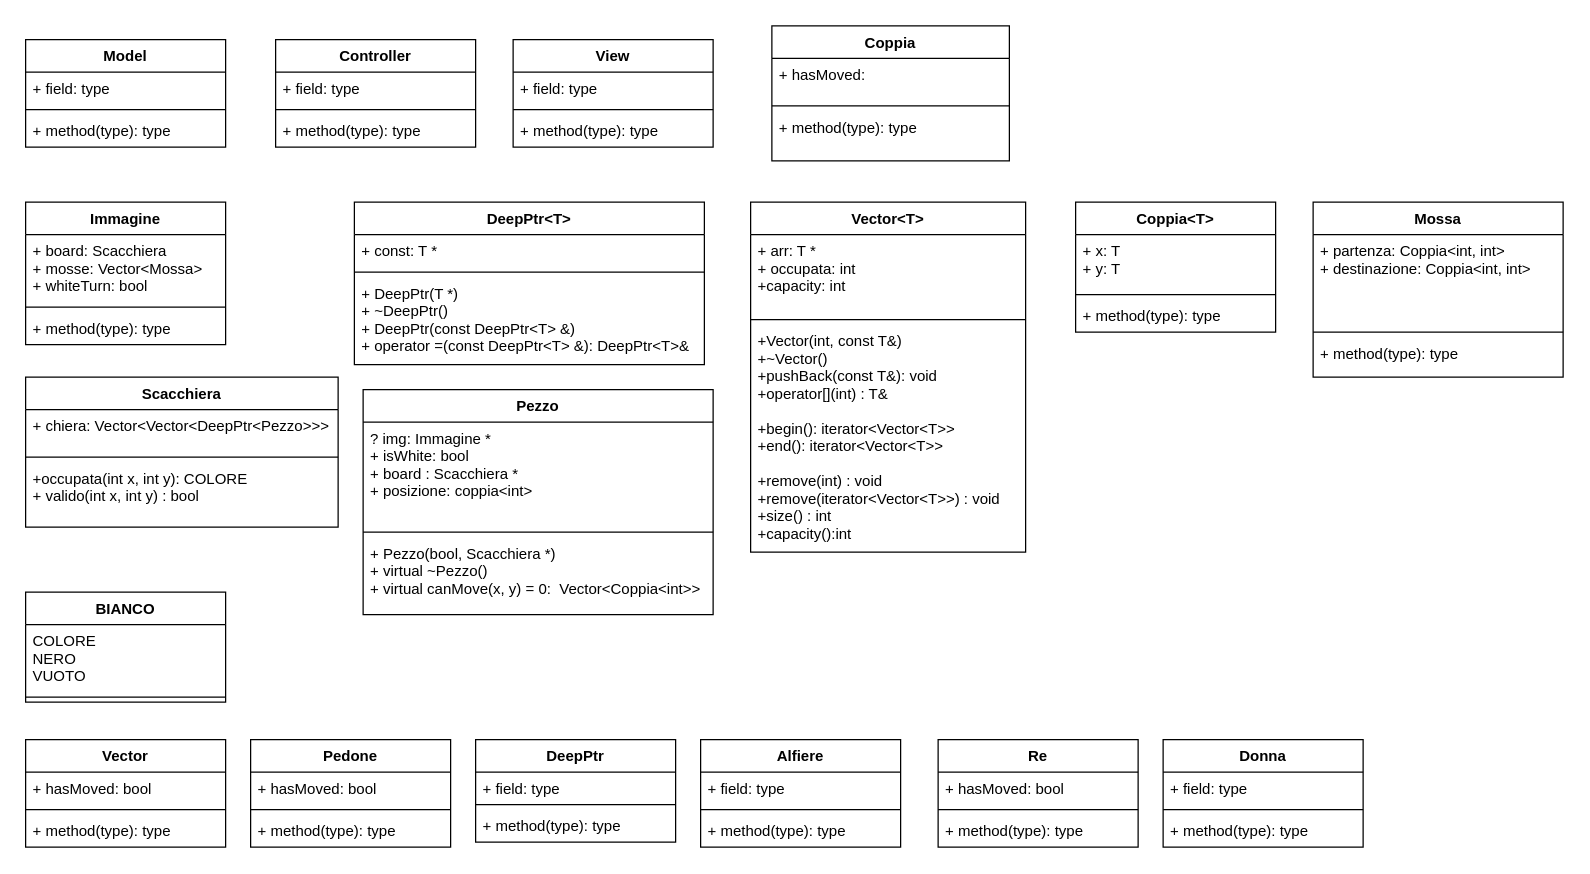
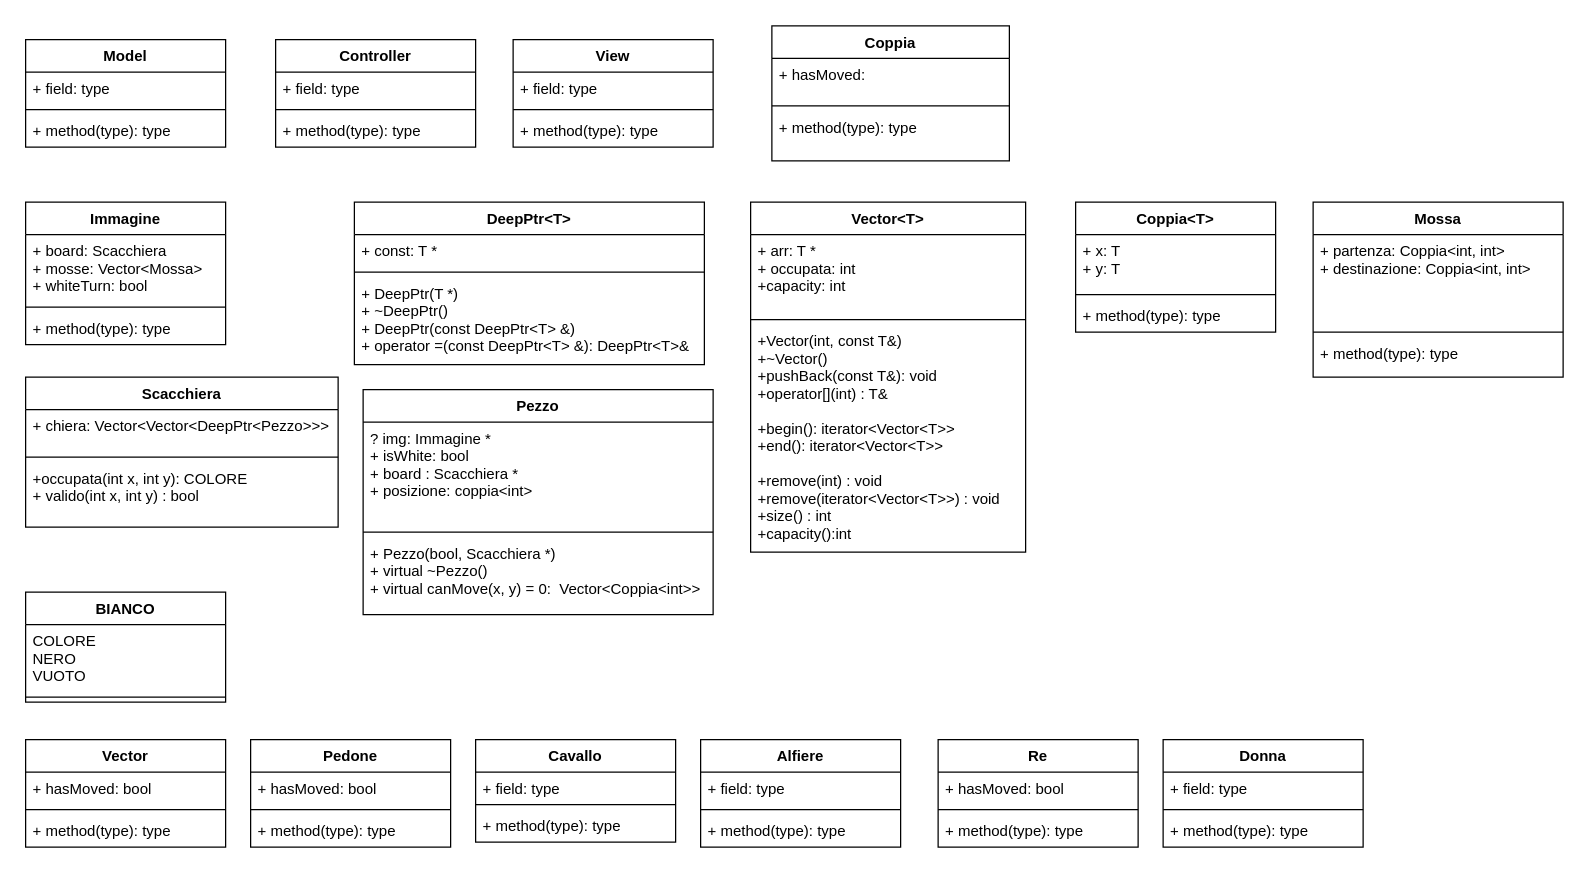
node "DeepPtr": label "DeepPtr" -> "Cavallo"
